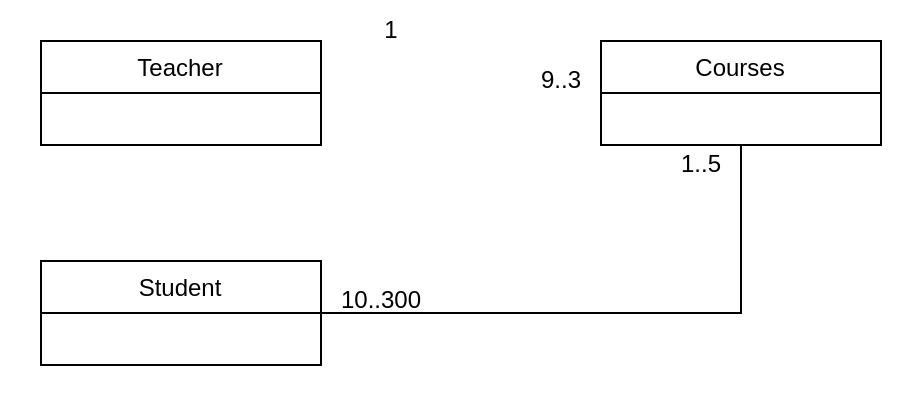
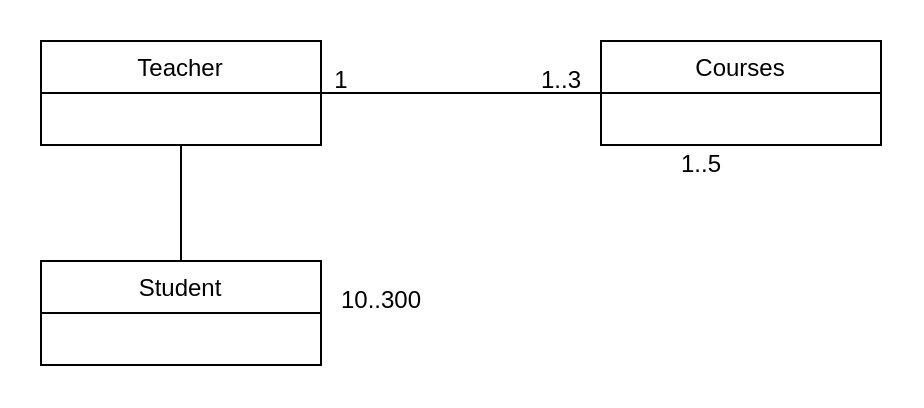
node "1": moved (391, 31) -> (341, 81)
node "9..3": label "9..3" -> "1..3"
edge "Teacher" -- "Courses": added
edge "Courses" -- "Student": now "Teacher" -- "Student"
